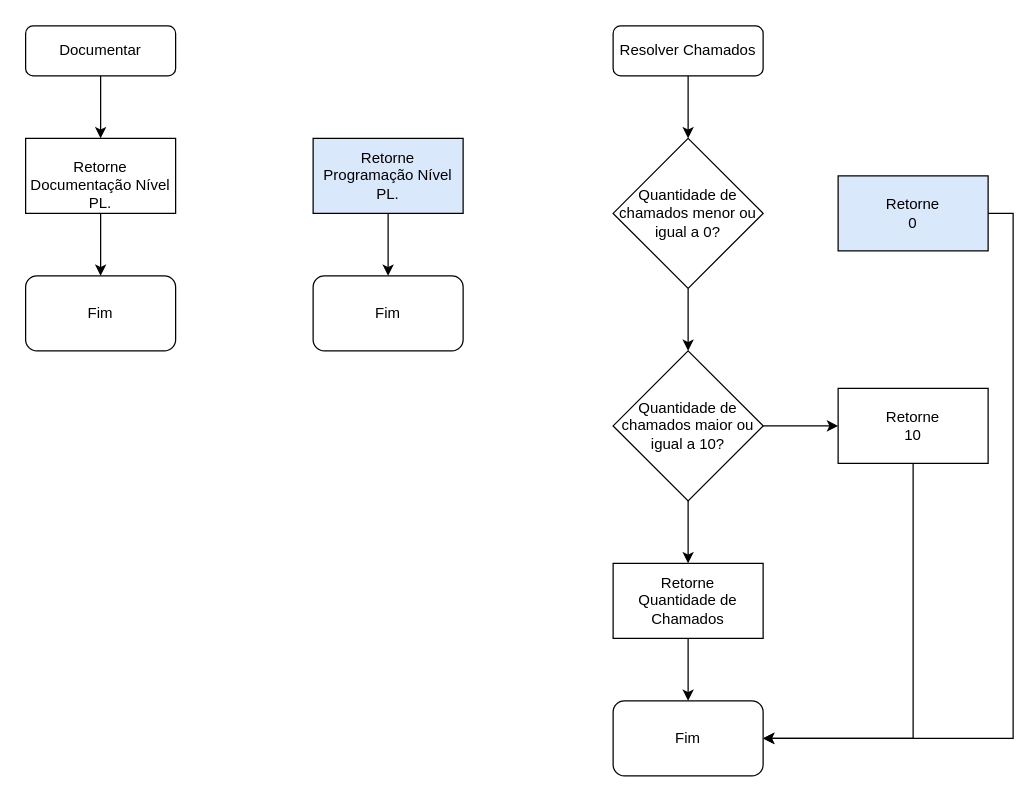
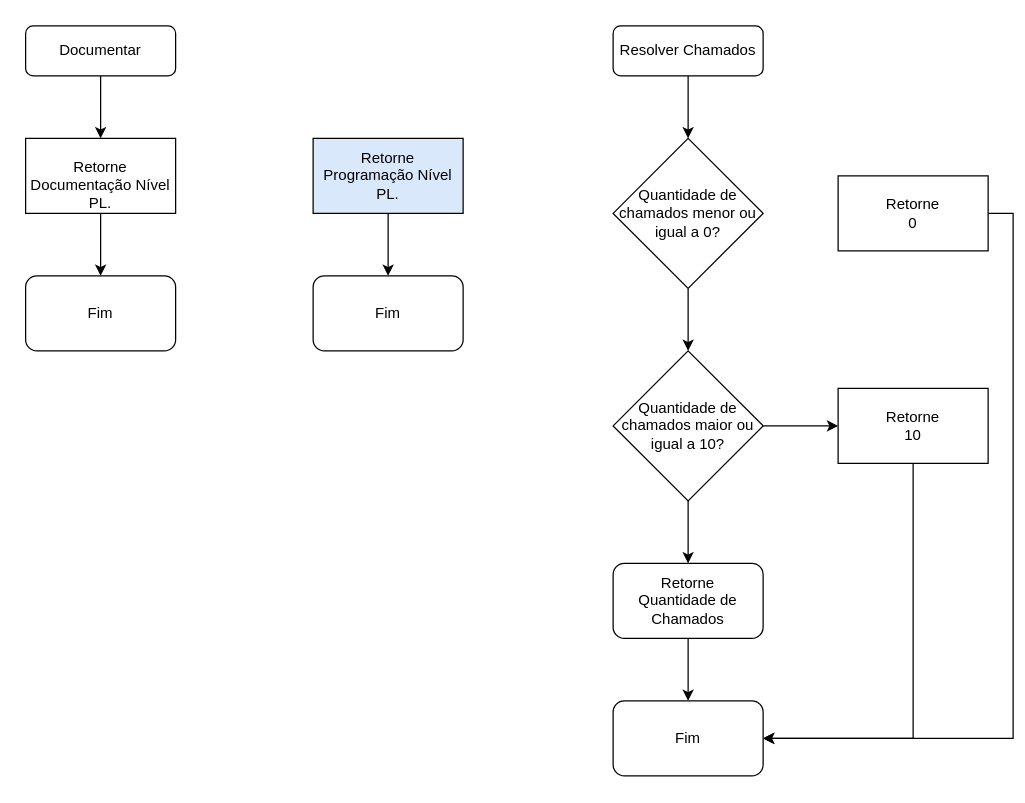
node "Retorne 0": fillcolor #dae8fc -> #ffffff
node "Retorne Quantidade de Chamados": shape rectangle -> rounded rectangle
